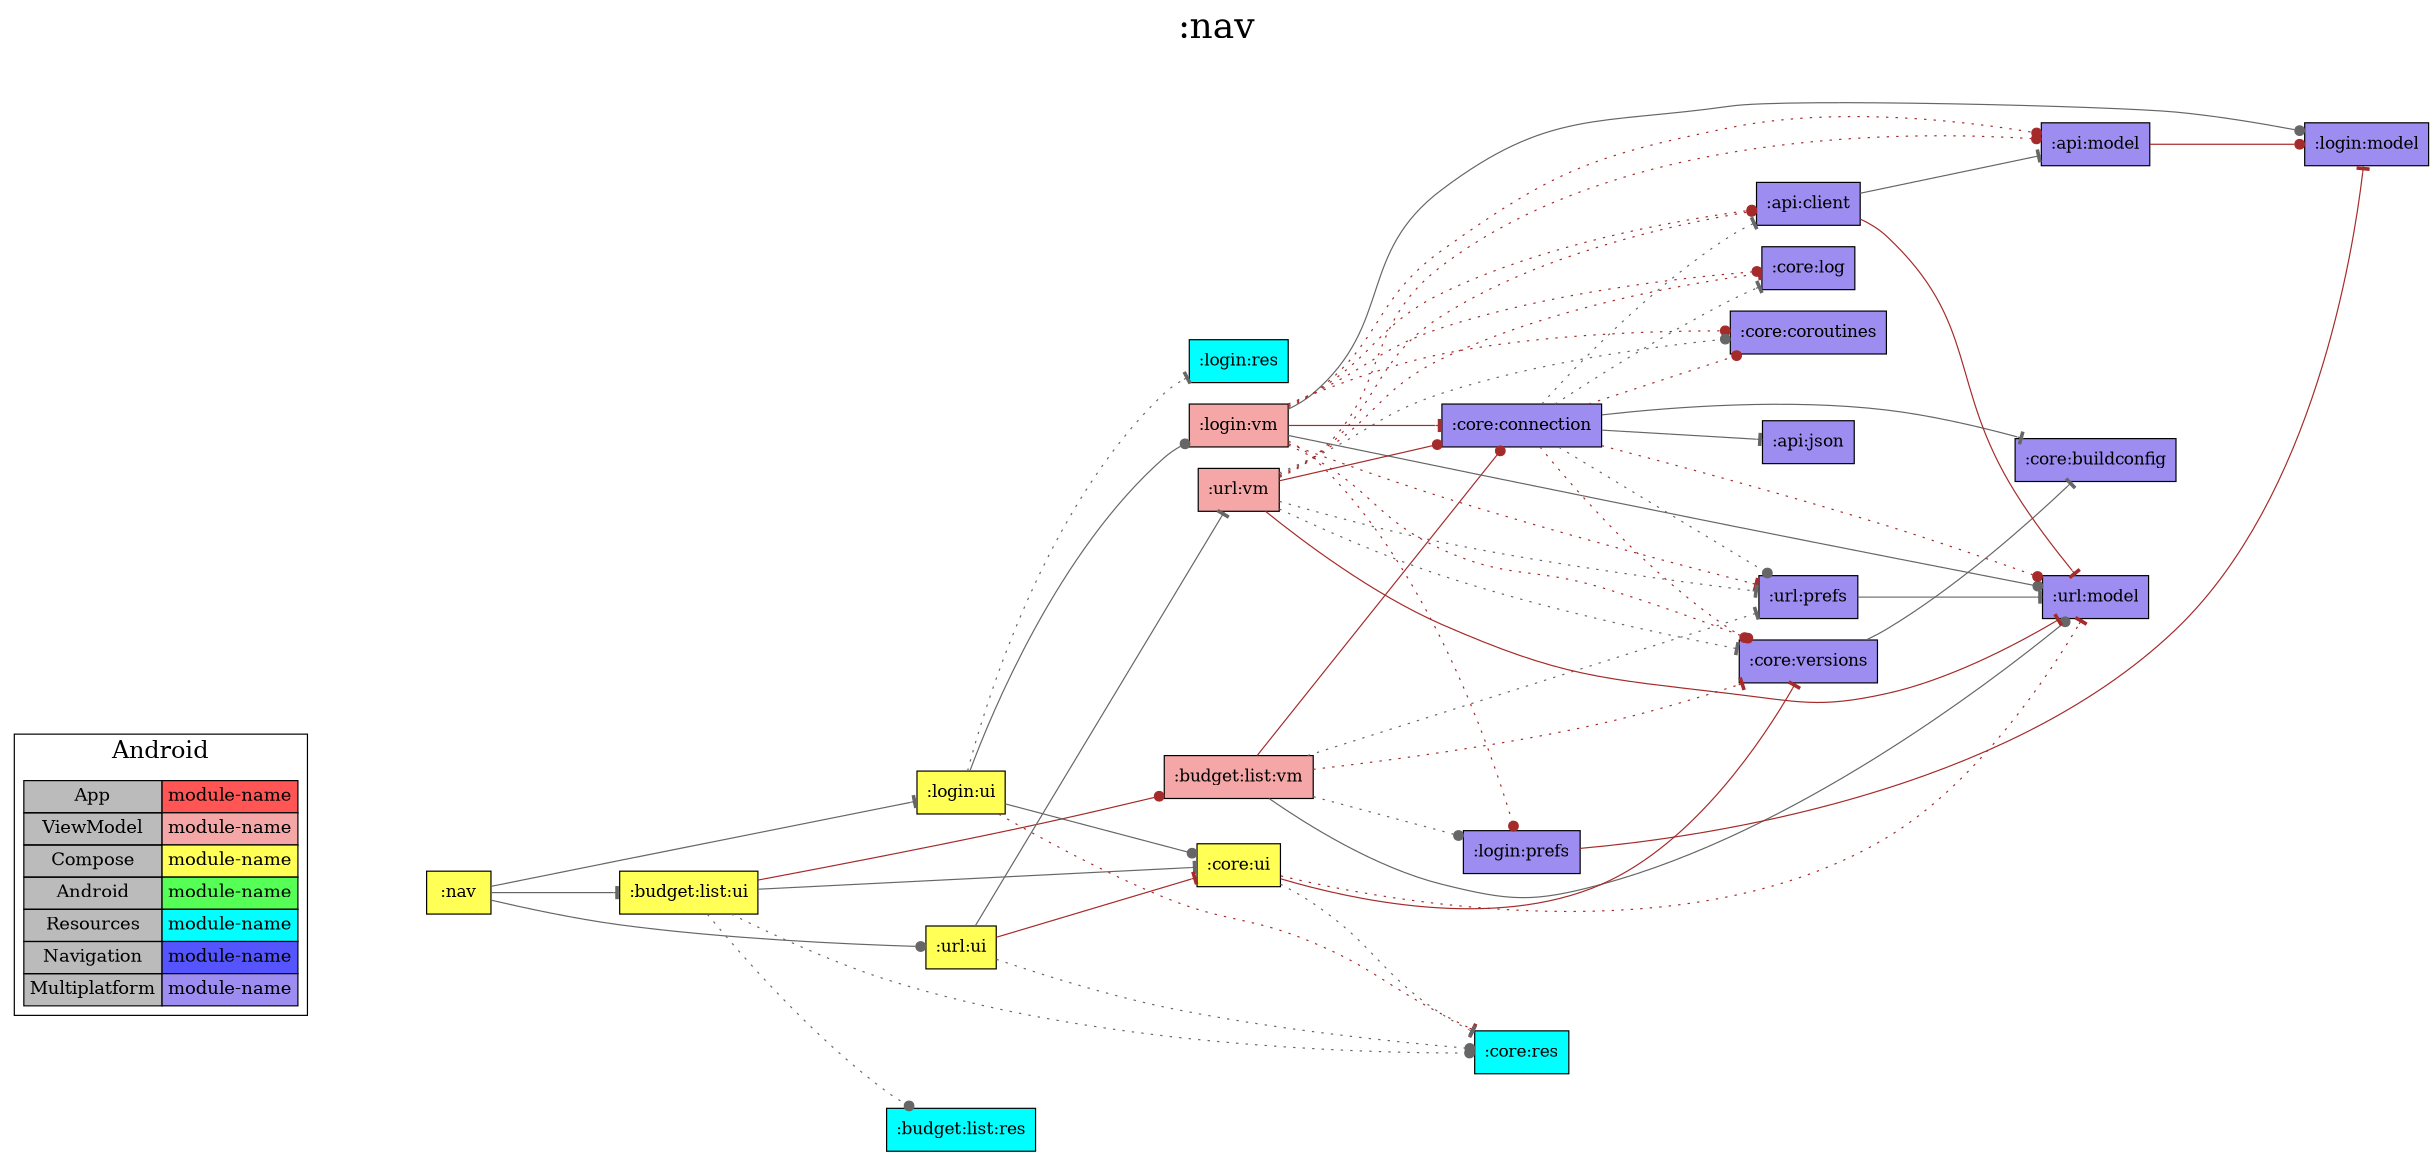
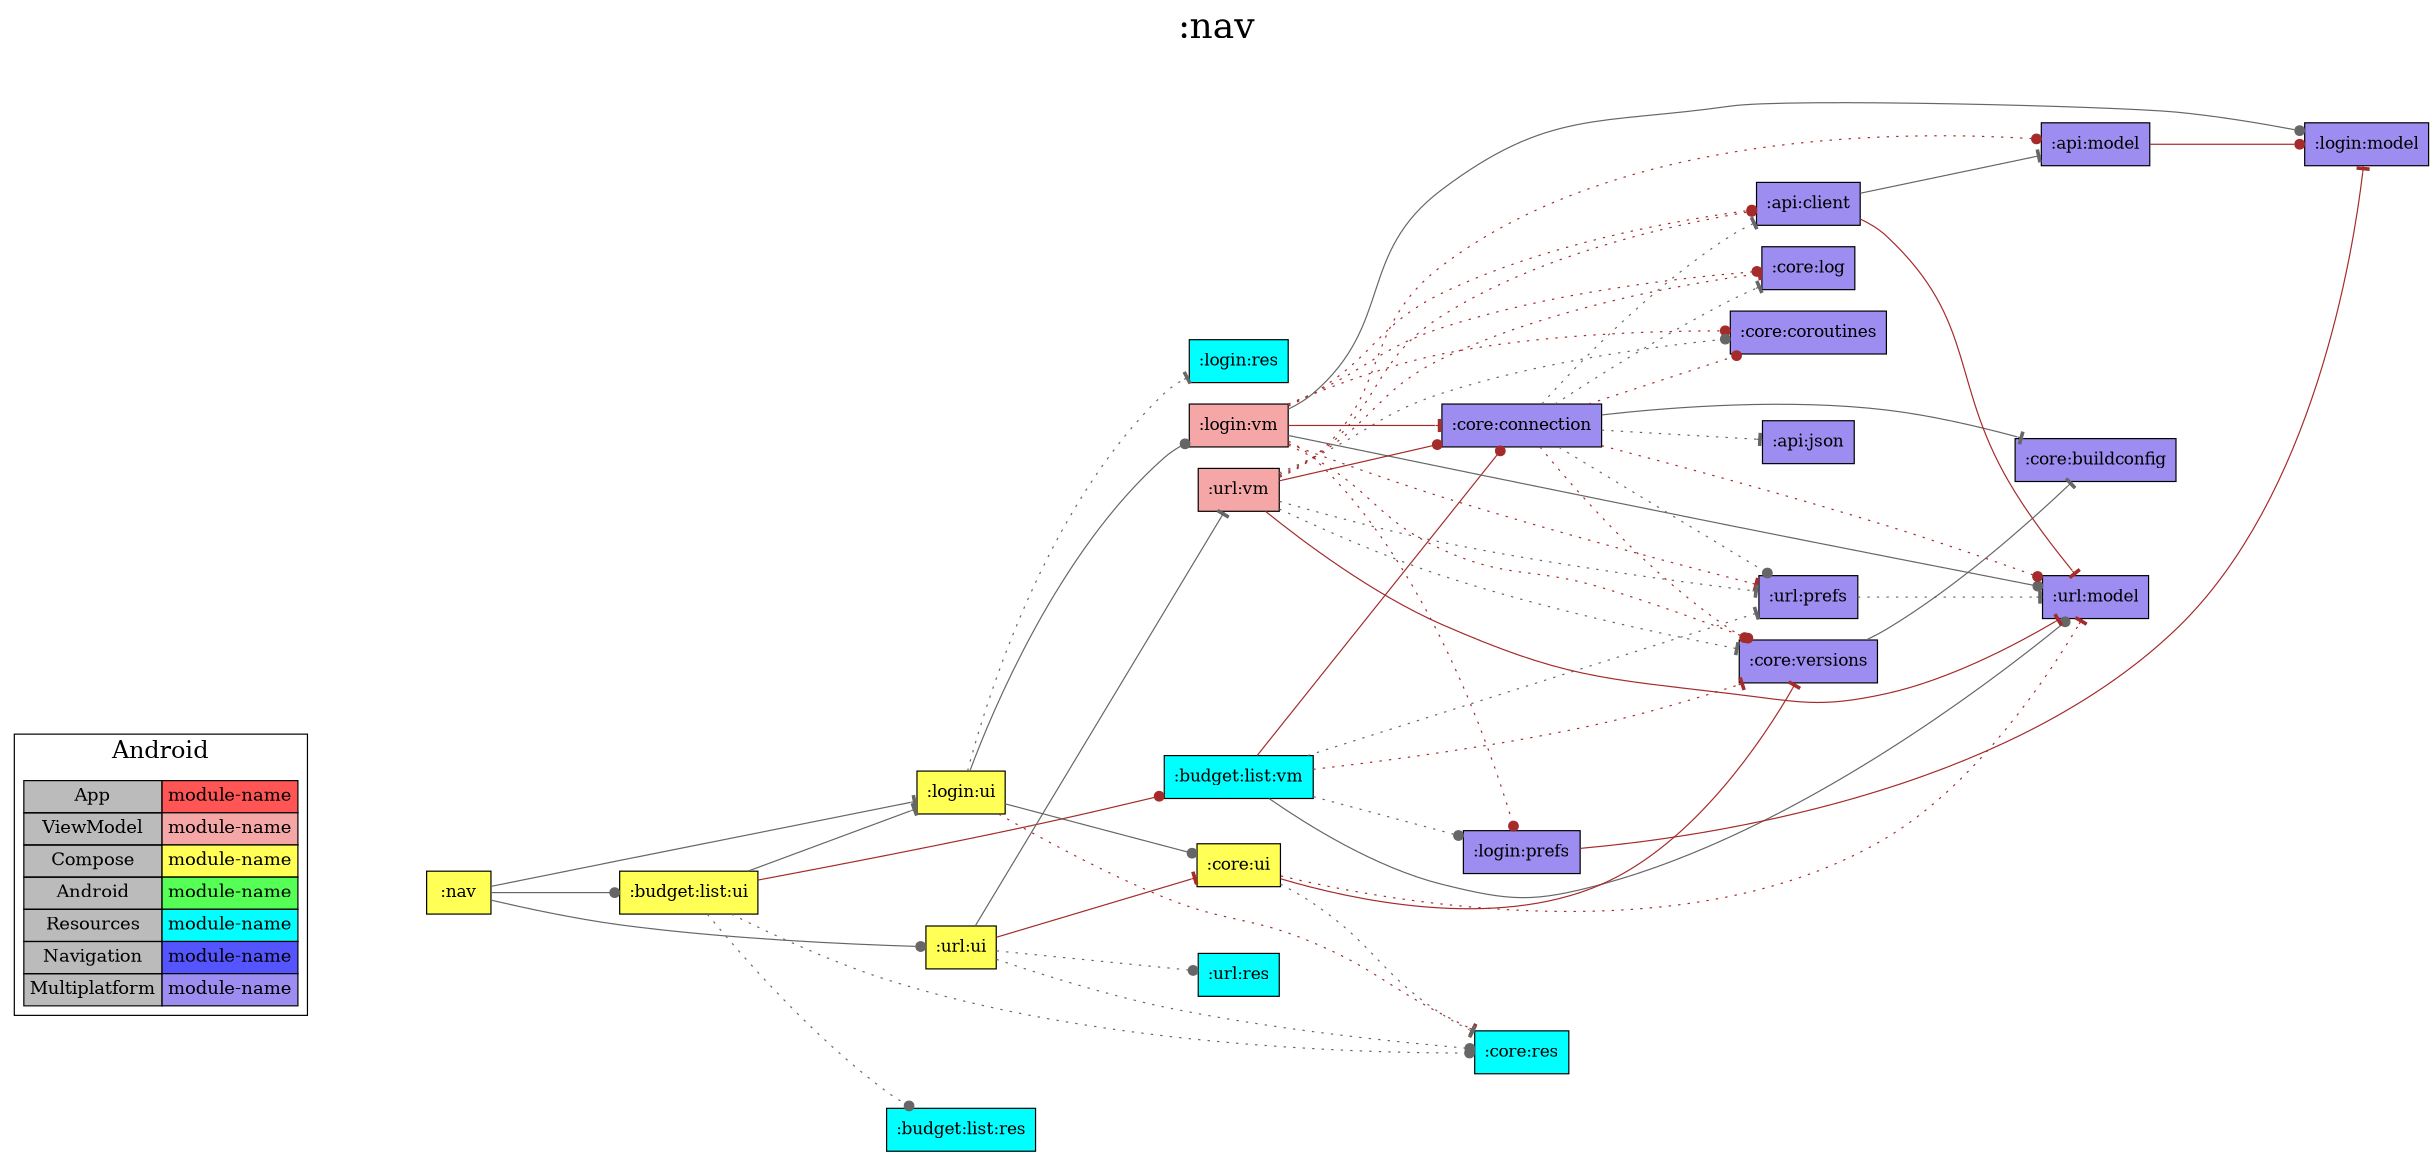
edge ":login:vm" -> ":api:model": removed
edge ":core:connection" -> ":api:json": style solid -> dotted
edge ":url:prefs" -> ":url:model": style solid -> dotted
node ":budget:list:vm": fillcolor #f5a6a6 -> #00ffff
edge ":budget:list:ui" -> ":core:ui": now ":budget:list:ui" -> ":login:ui"
edge ":nav" -> ":budget:list:ui": arrowhead tee -> dot
node ":url:res": added
